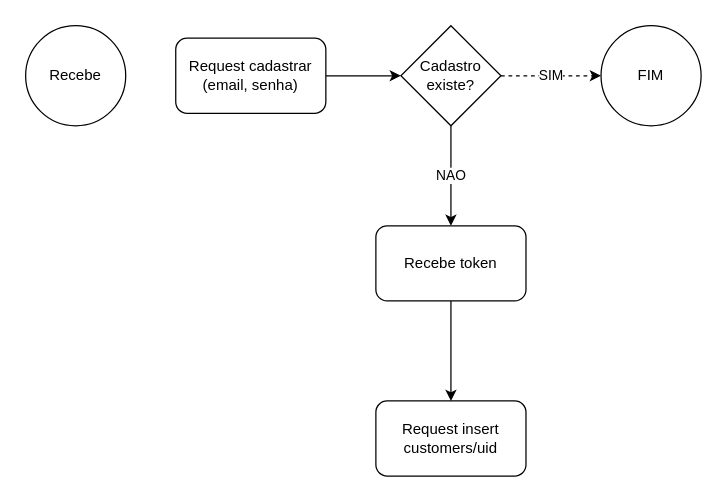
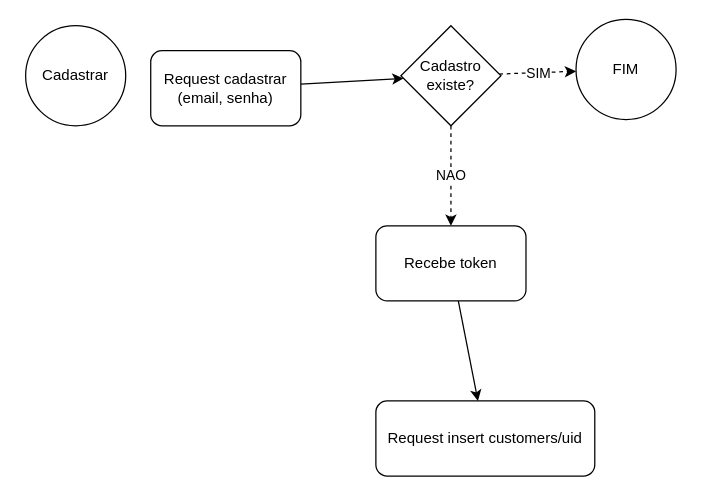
node "Recebe": label "Recebe" -> "Cadastrar"
node "Request cadastrar (email, senha)": moved (251, 76) -> (226, 88)
node "FIM": moved (651, 76) -> (626, 69)
edge "Cadastro existe?" -> "Recebe token": style solid -> dashed
node "Request insert customers/uid": size 150x75 -> 219x75
